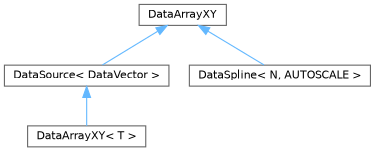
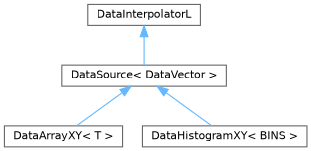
node "DataArrayXY": label "DataArrayXY" -> "DataInterpolatorL"
node "DataSpline< N, AUTOSCALE >": removed
node "DataHistogramXY< BINS >": added
